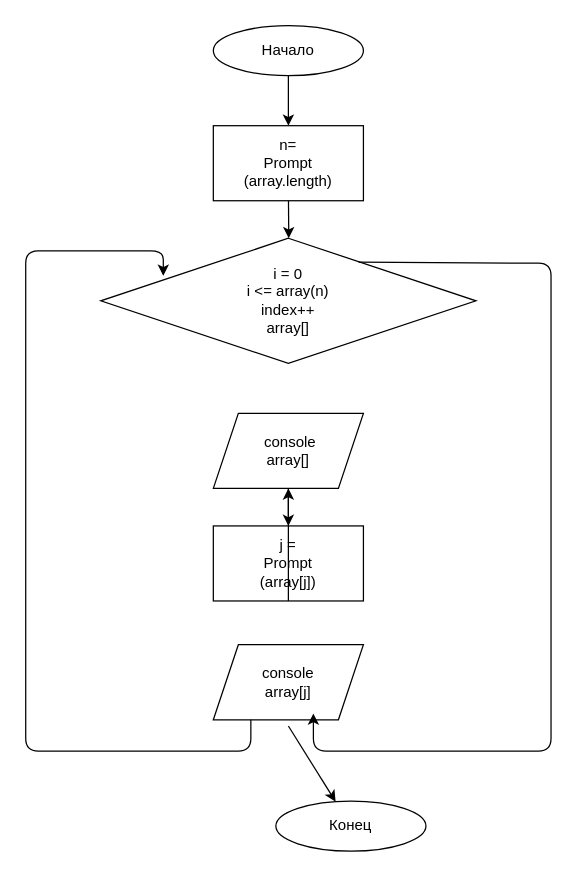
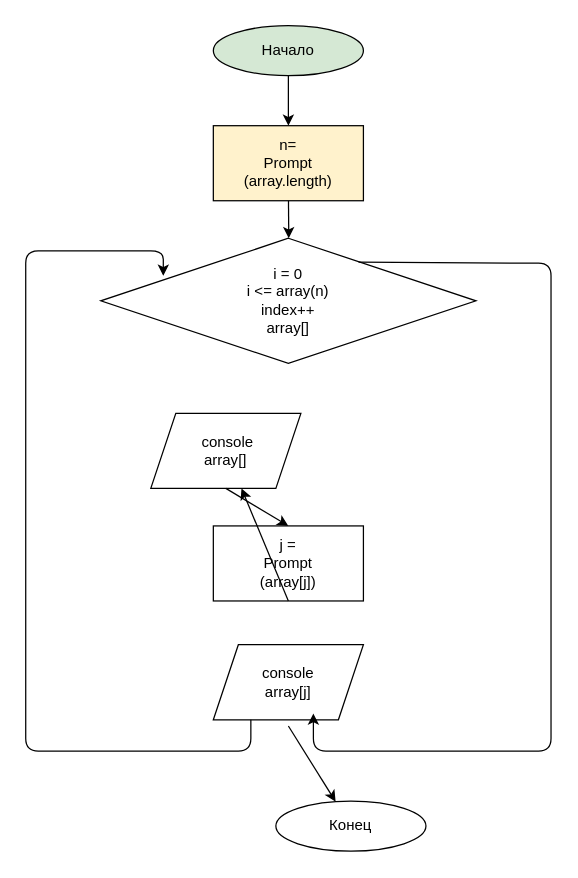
node "Начало": fillcolor #ffffff -> #d5e8d4
node "n= Prompt (array.length)": fillcolor #ffffff -> #fff2cc
node "console array[]": moved (288, 451) -> (226, 451)
